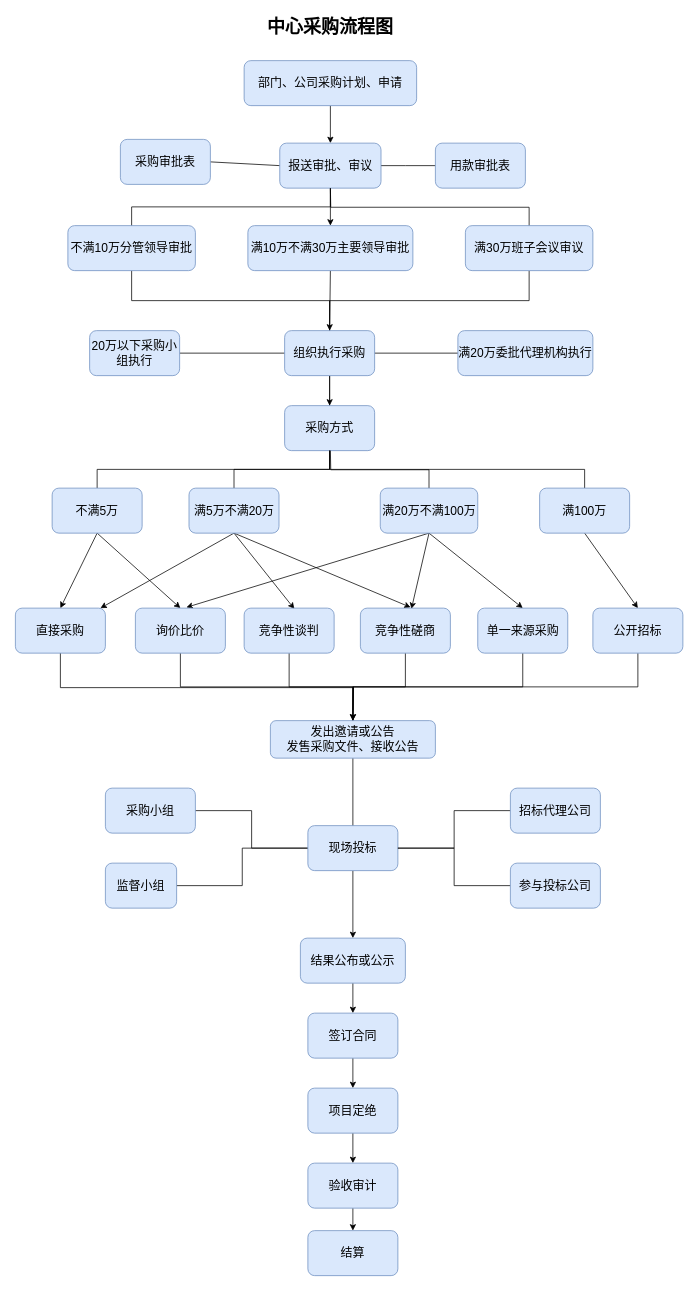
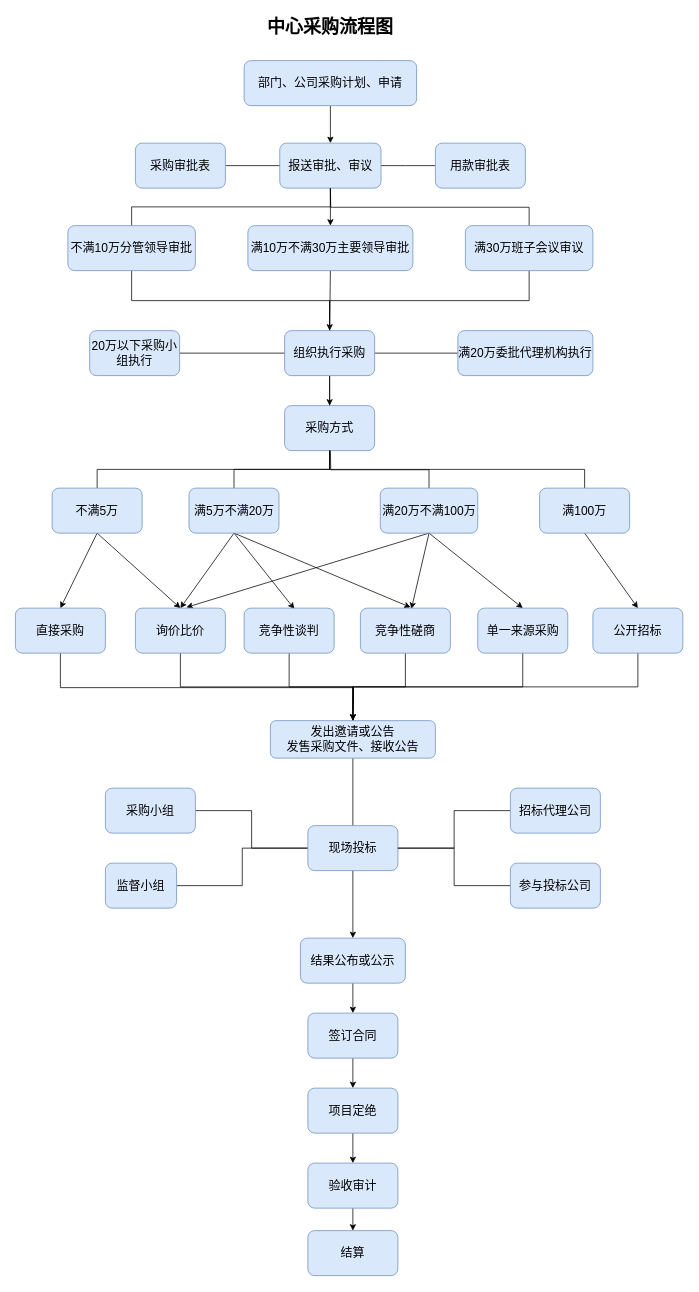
node "采购审批表": moved (165, 162) -> (180, 165)
edge "满5万不满20万" -> "直接采购": now "满5万不满20万" -> "询价比价"
